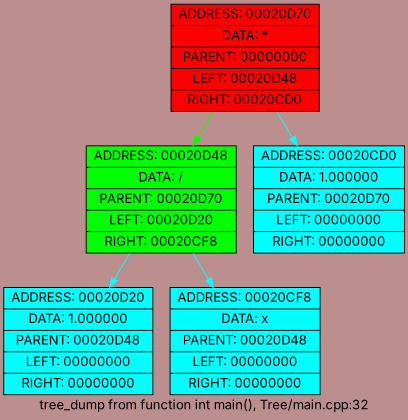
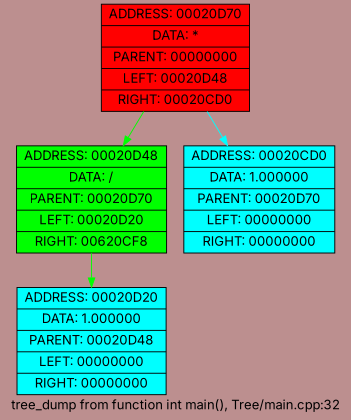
node "ADDRESS: 00020D48": text "RIGHT: 00020CF8" -> "RIGHT: 00620CF8"
edge "ADDRESS: 00020D48" -> "ADDRESS: 00020D20": color aqua -> lime
node "ADDRESS: 00020CF8": removed
